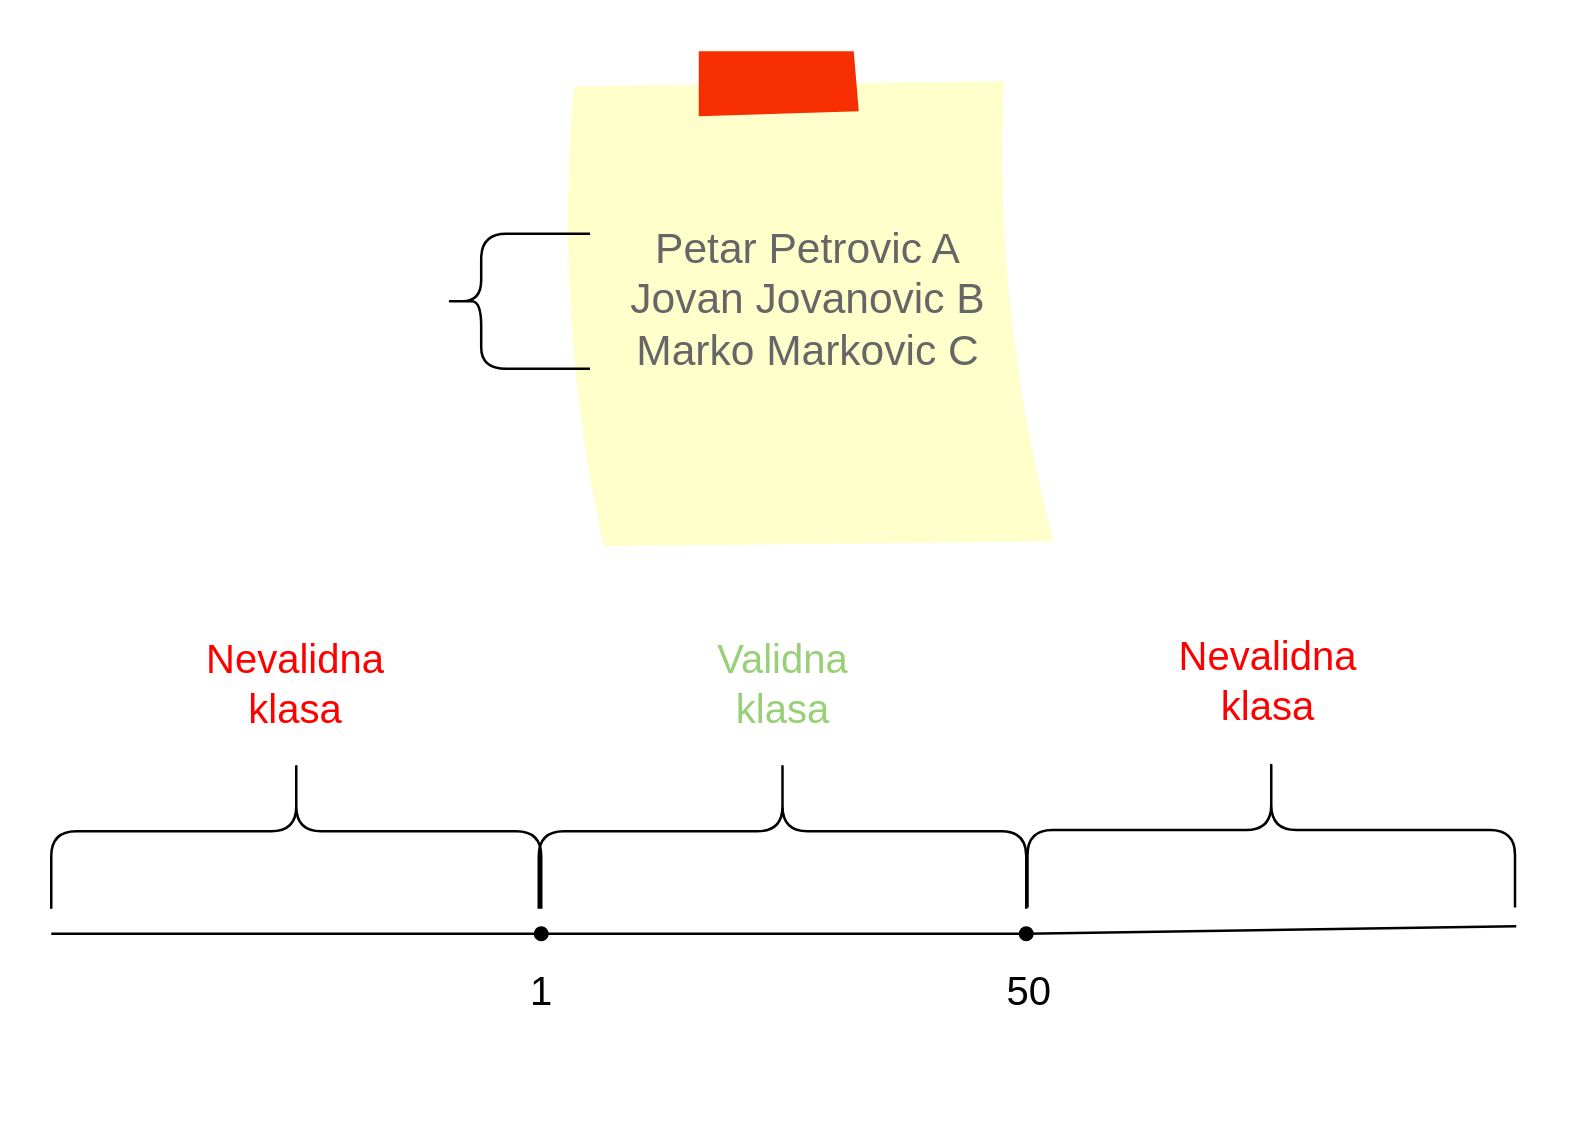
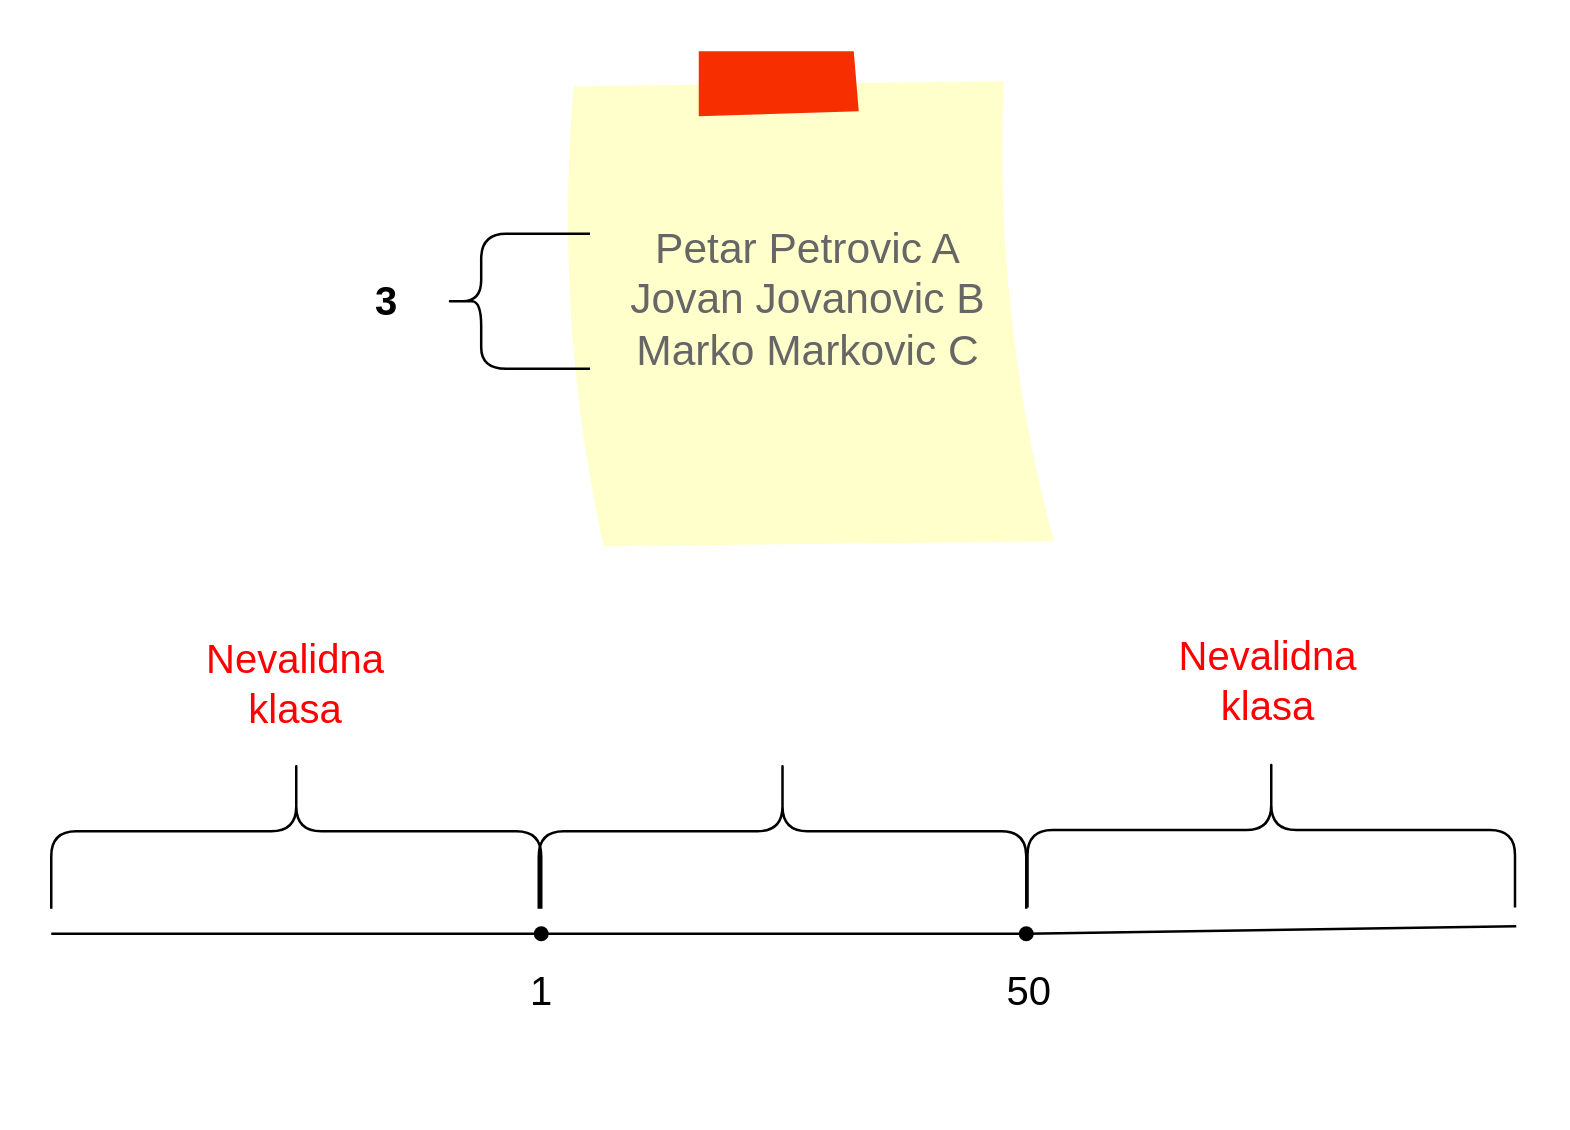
node "3": added
node "Validna klasa": removed
